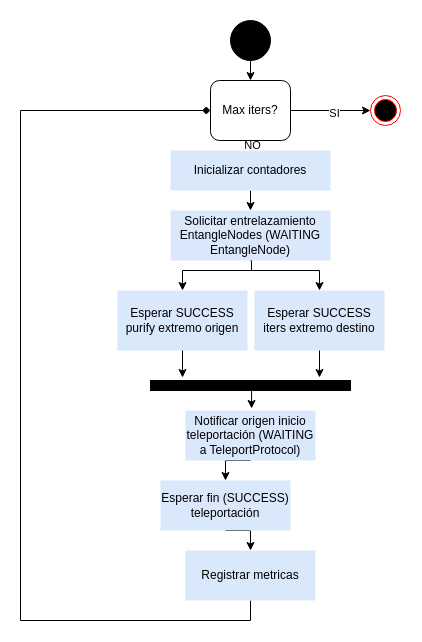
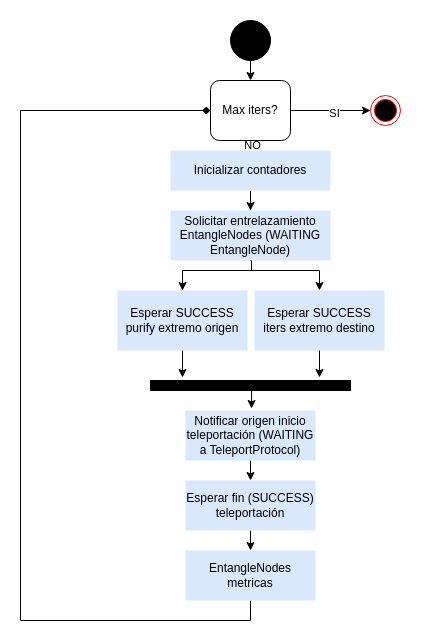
node "Esperar fin (SUCCESS) teleportación": moved (226, 506) -> (251, 506)
node "Registrar metricas": label "Registrar metricas" -> "EntangleNodes metricas"
